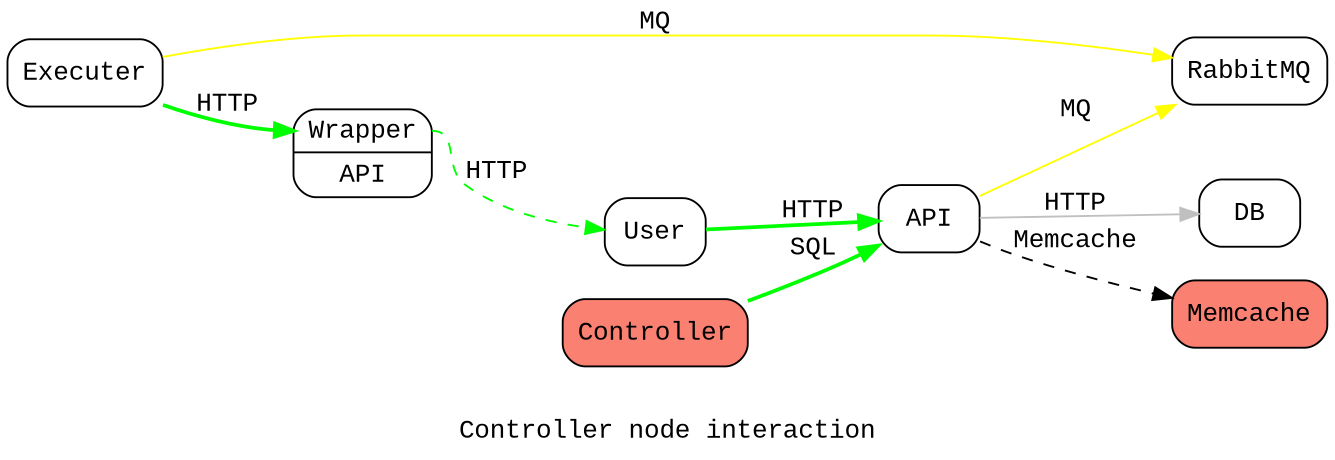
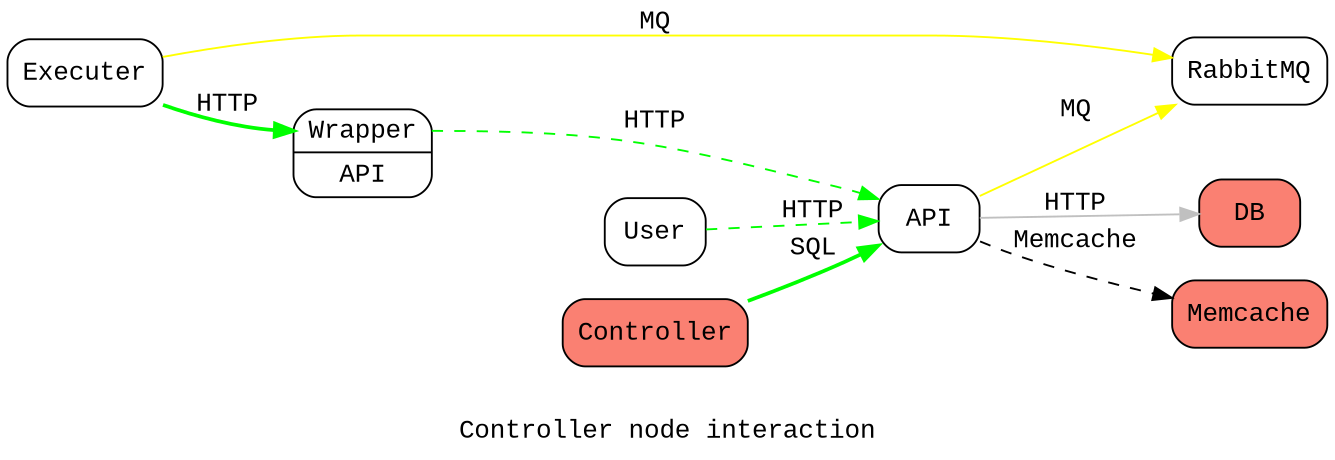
edge "Wrapper" -> "User": now "Wrapper" -> "API"
node "DB": fillcolor white -> salmon
edge "User" -> "API": style bold -> dashed
